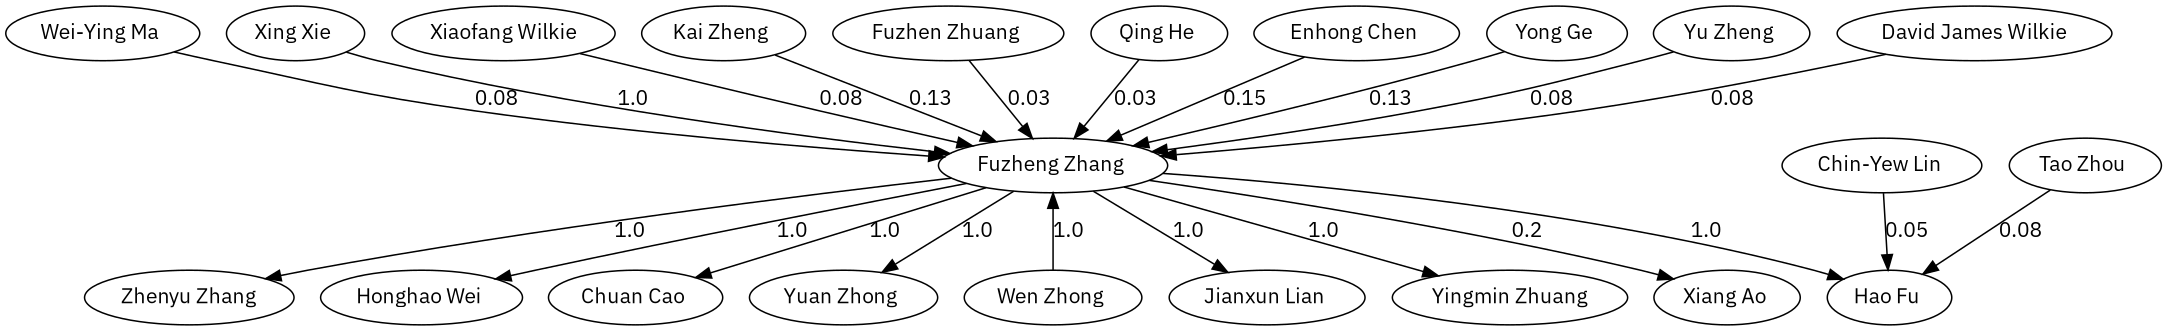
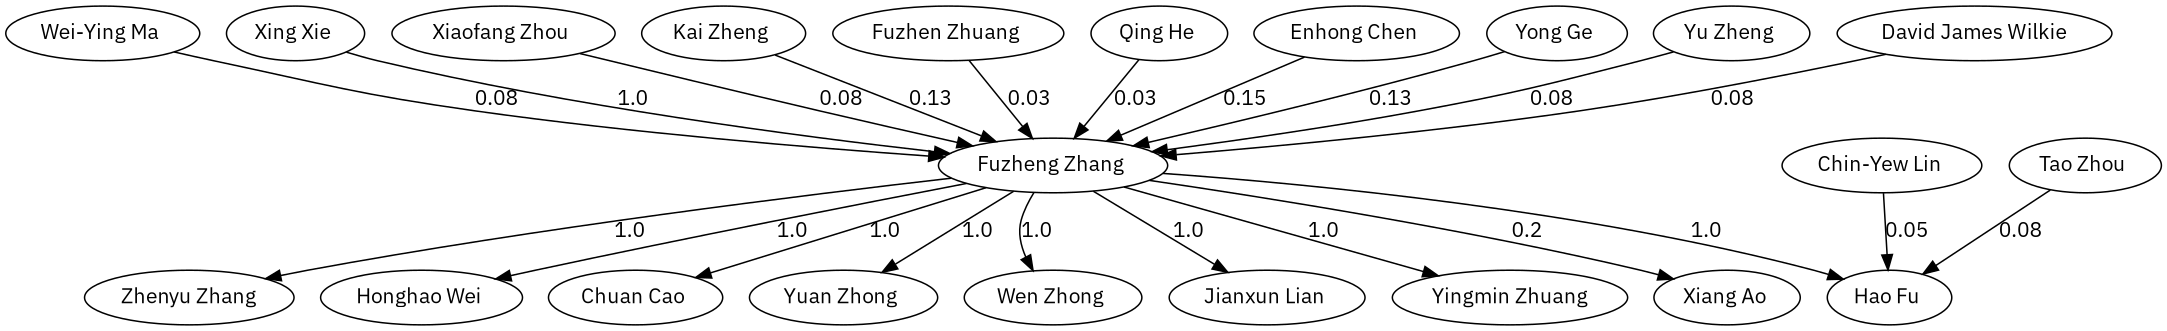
node "Xiaofang Wilkie": label "Xiaofang Wilkie" -> "Xiaofang Zhou"
edge "Wen Zhong" -> "Fuzheng Zhang": reversed
